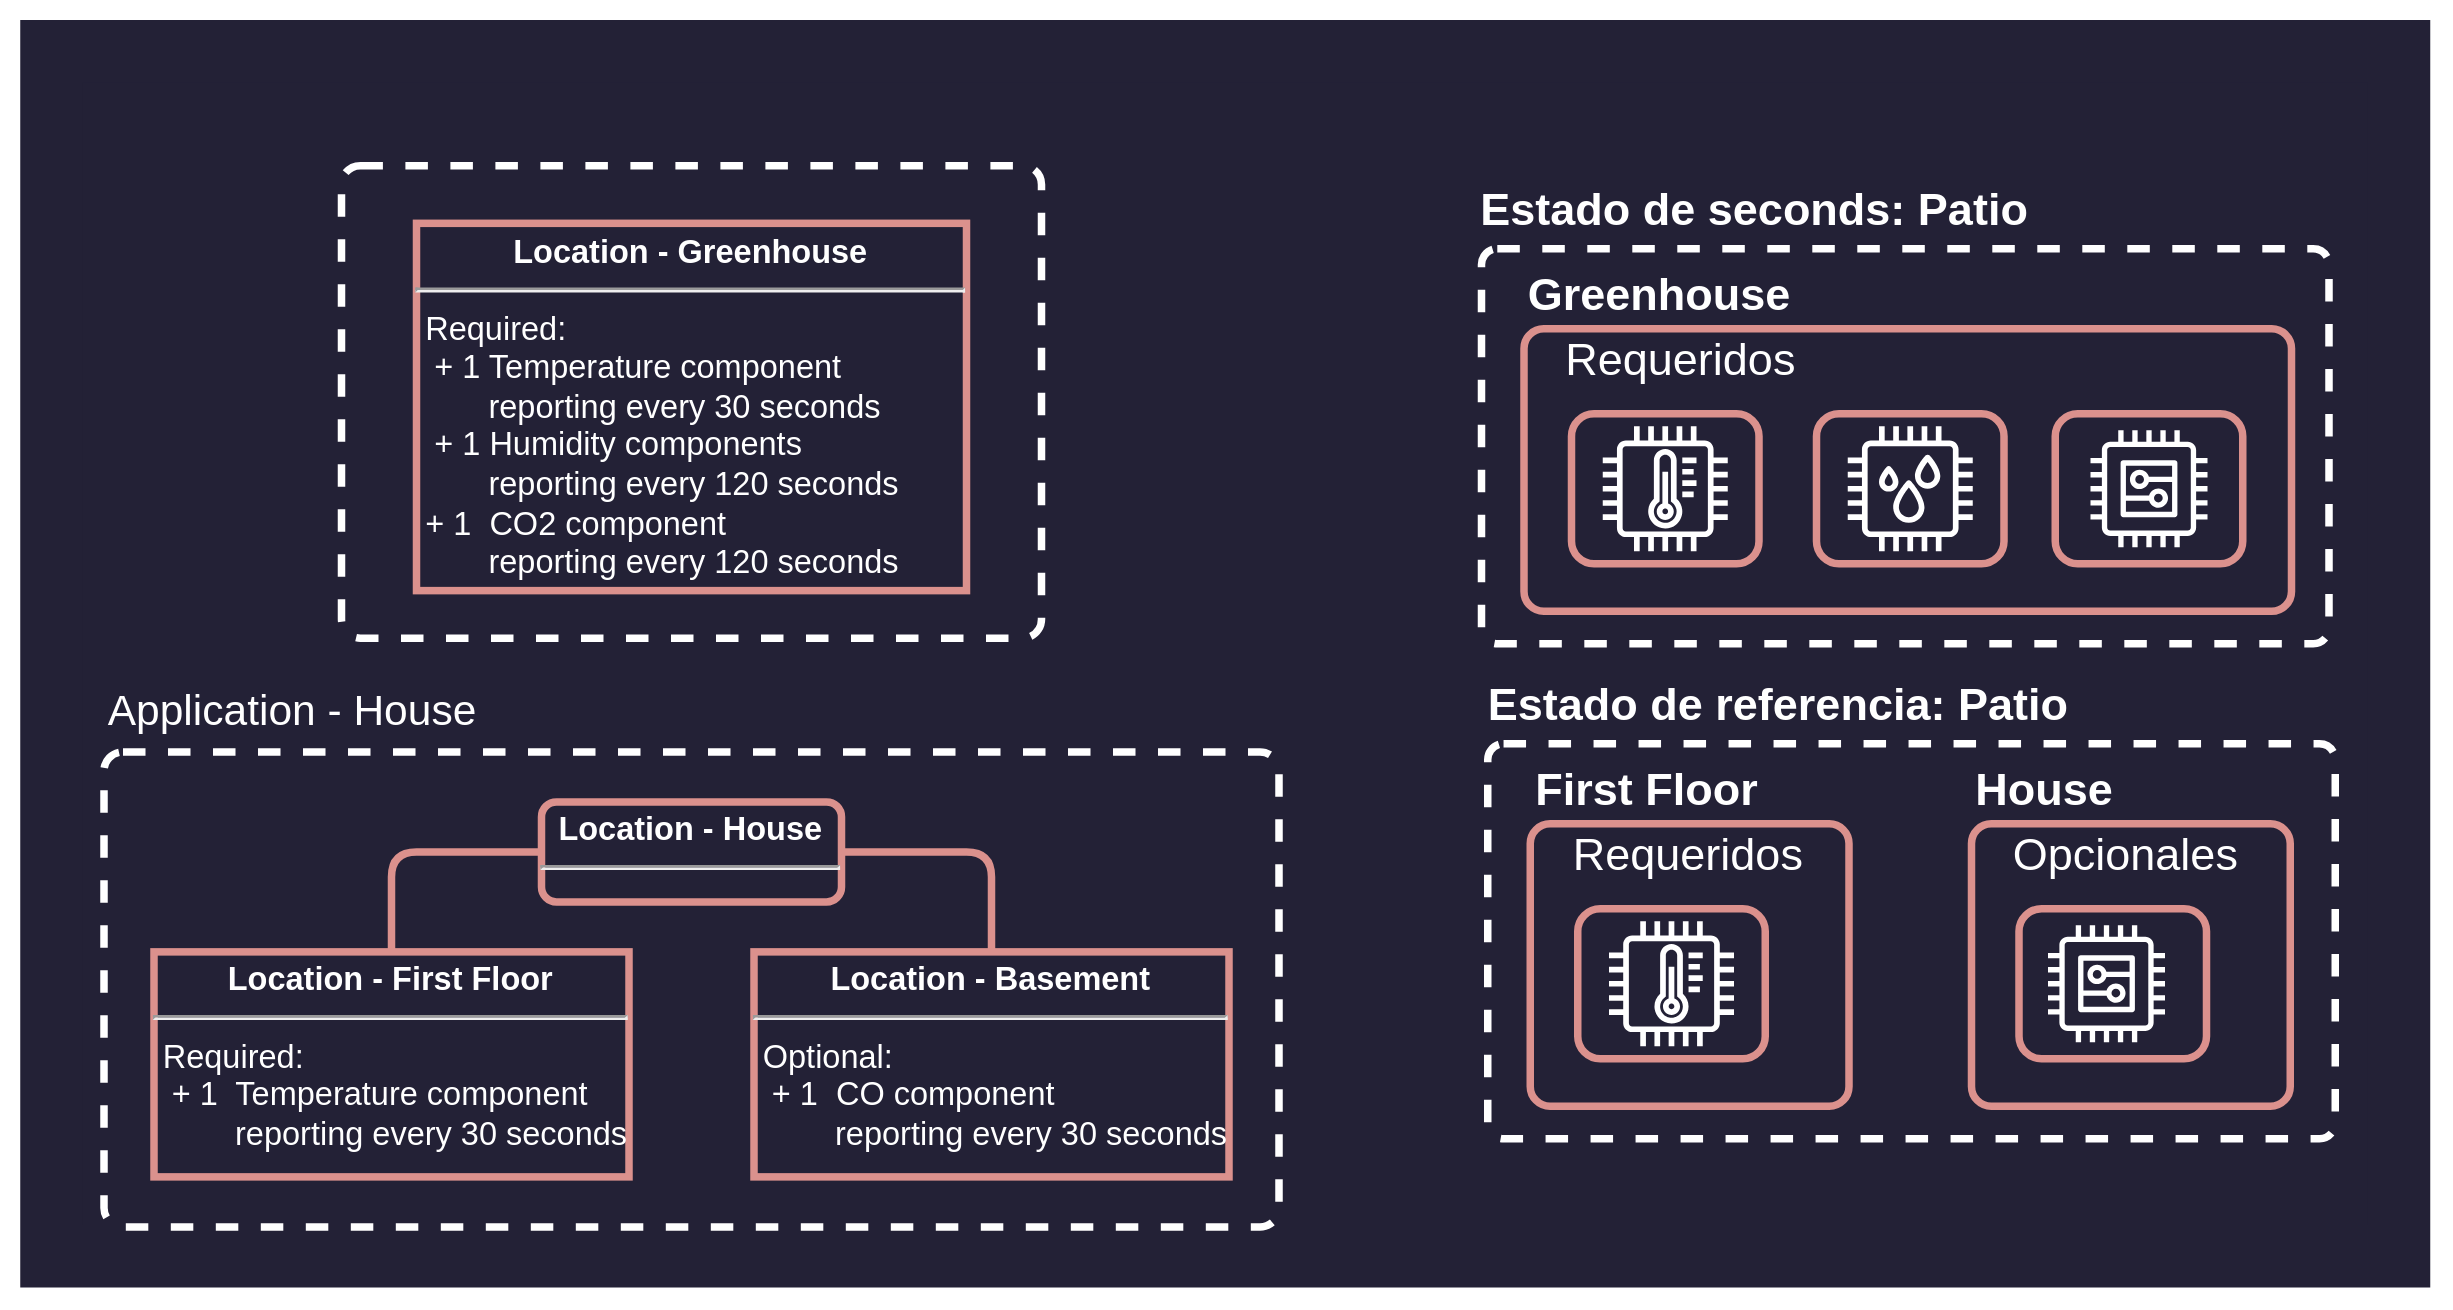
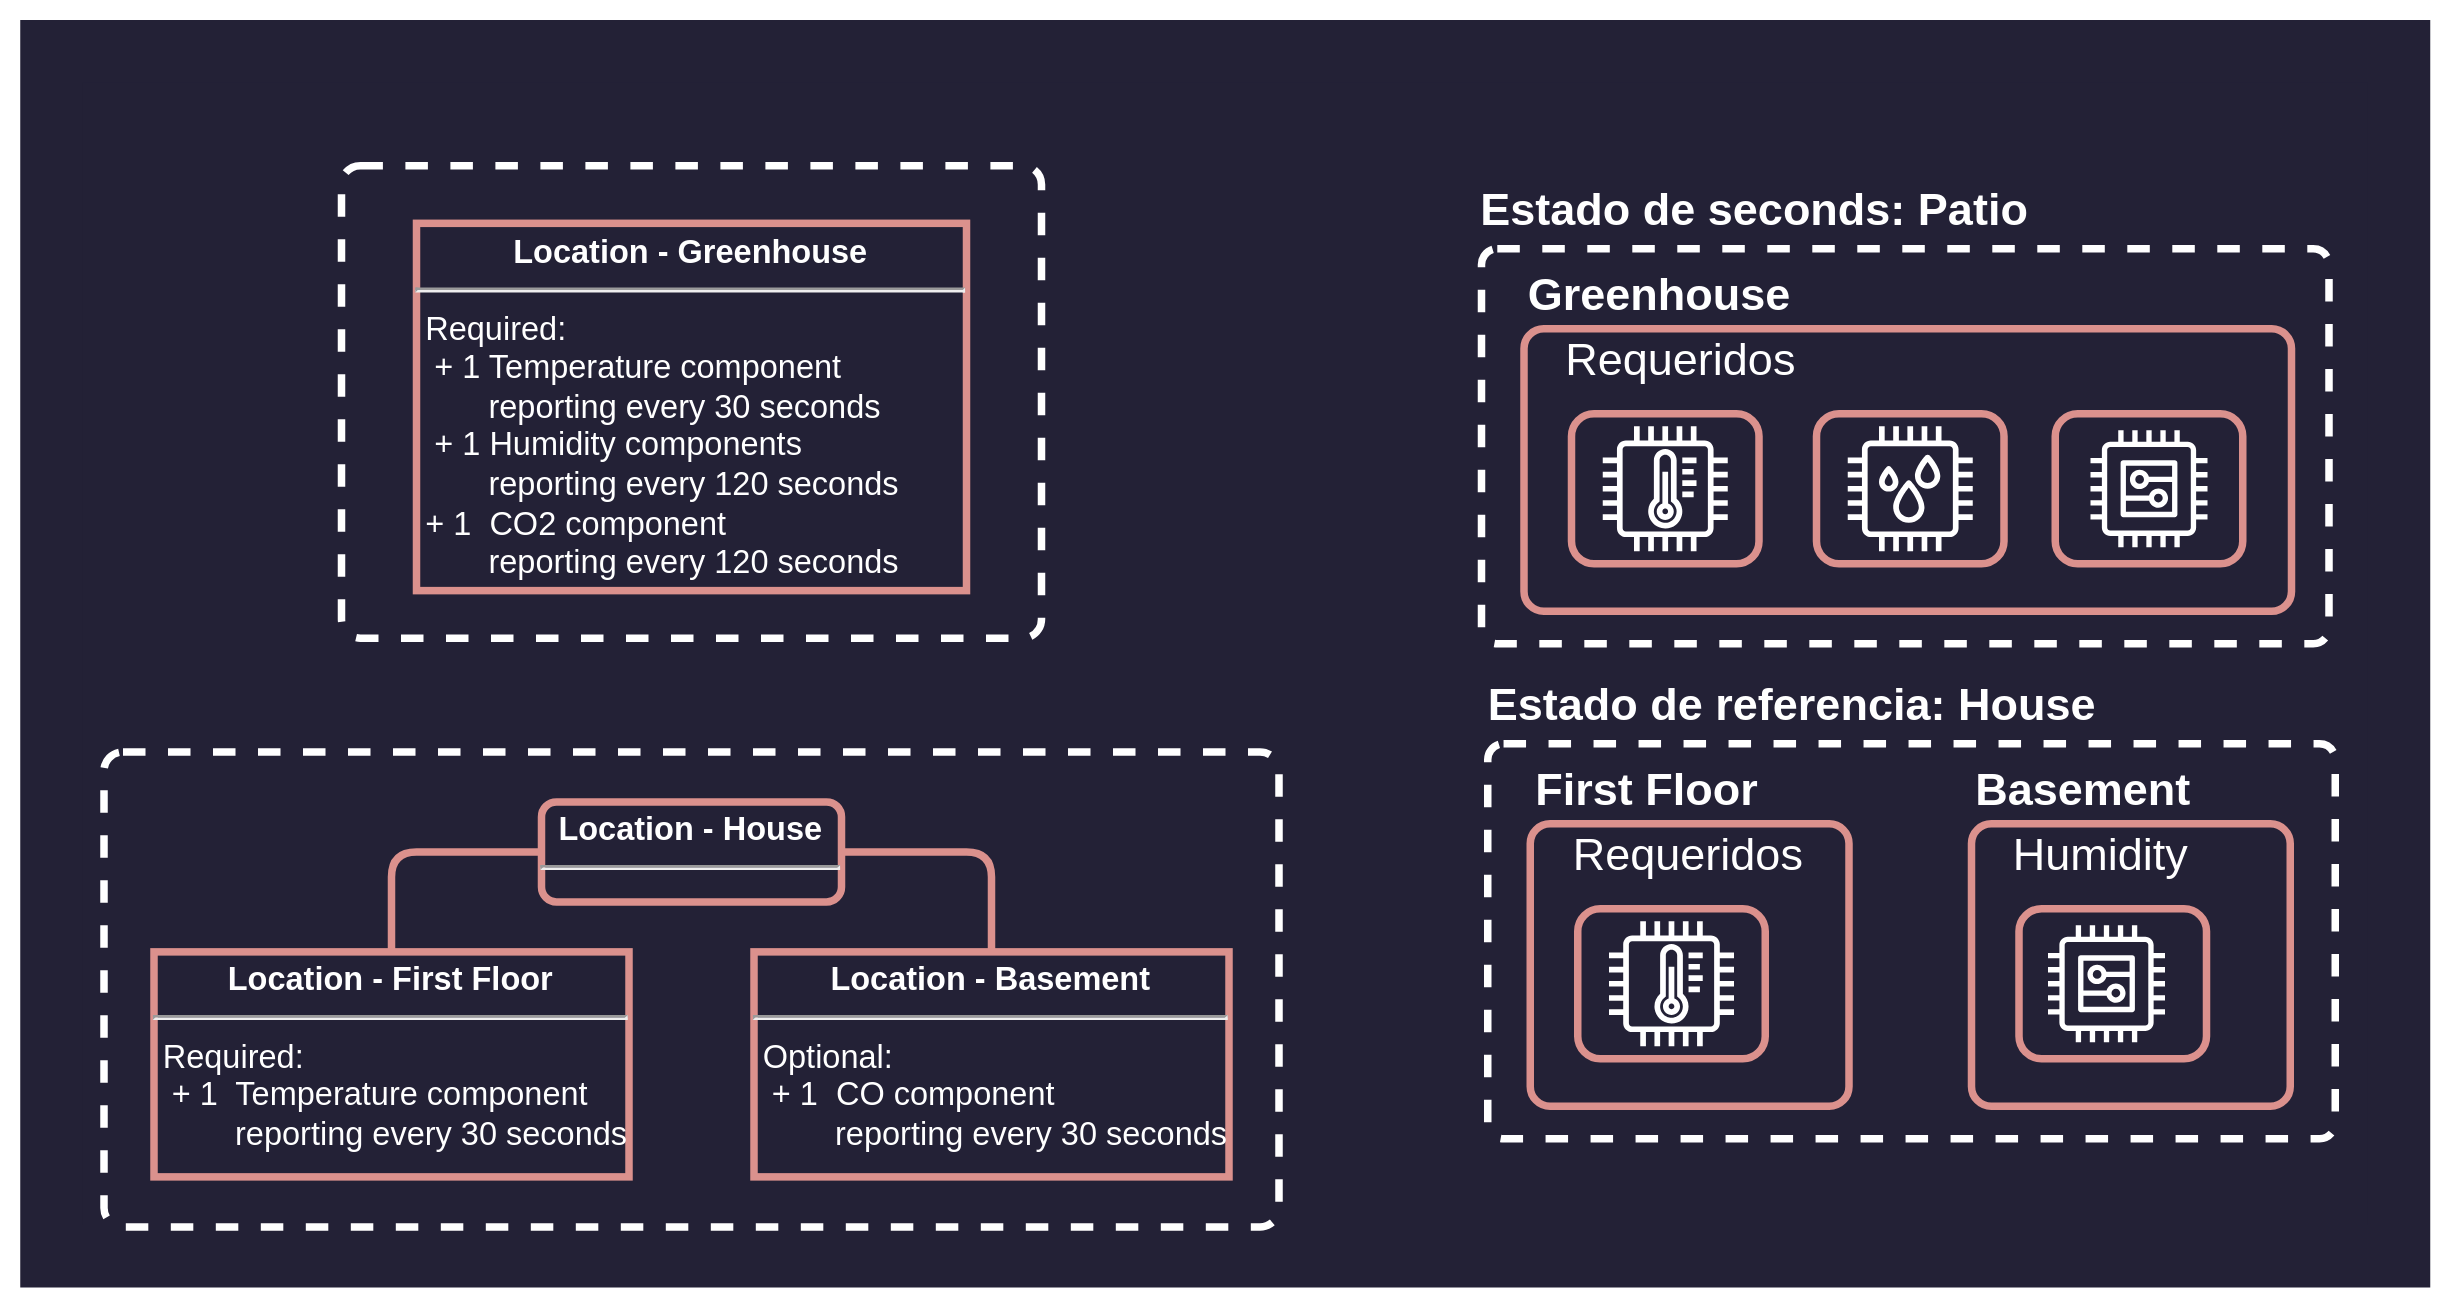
node "Estado de referencia: Patio": label "Estado de referencia: Patio" -> "Estado de referencia: House"
node "Application - House": removed
node "House": label "House" -> "Basement"
node "Opcionales": label "Opcionales" -> "Humidity"
